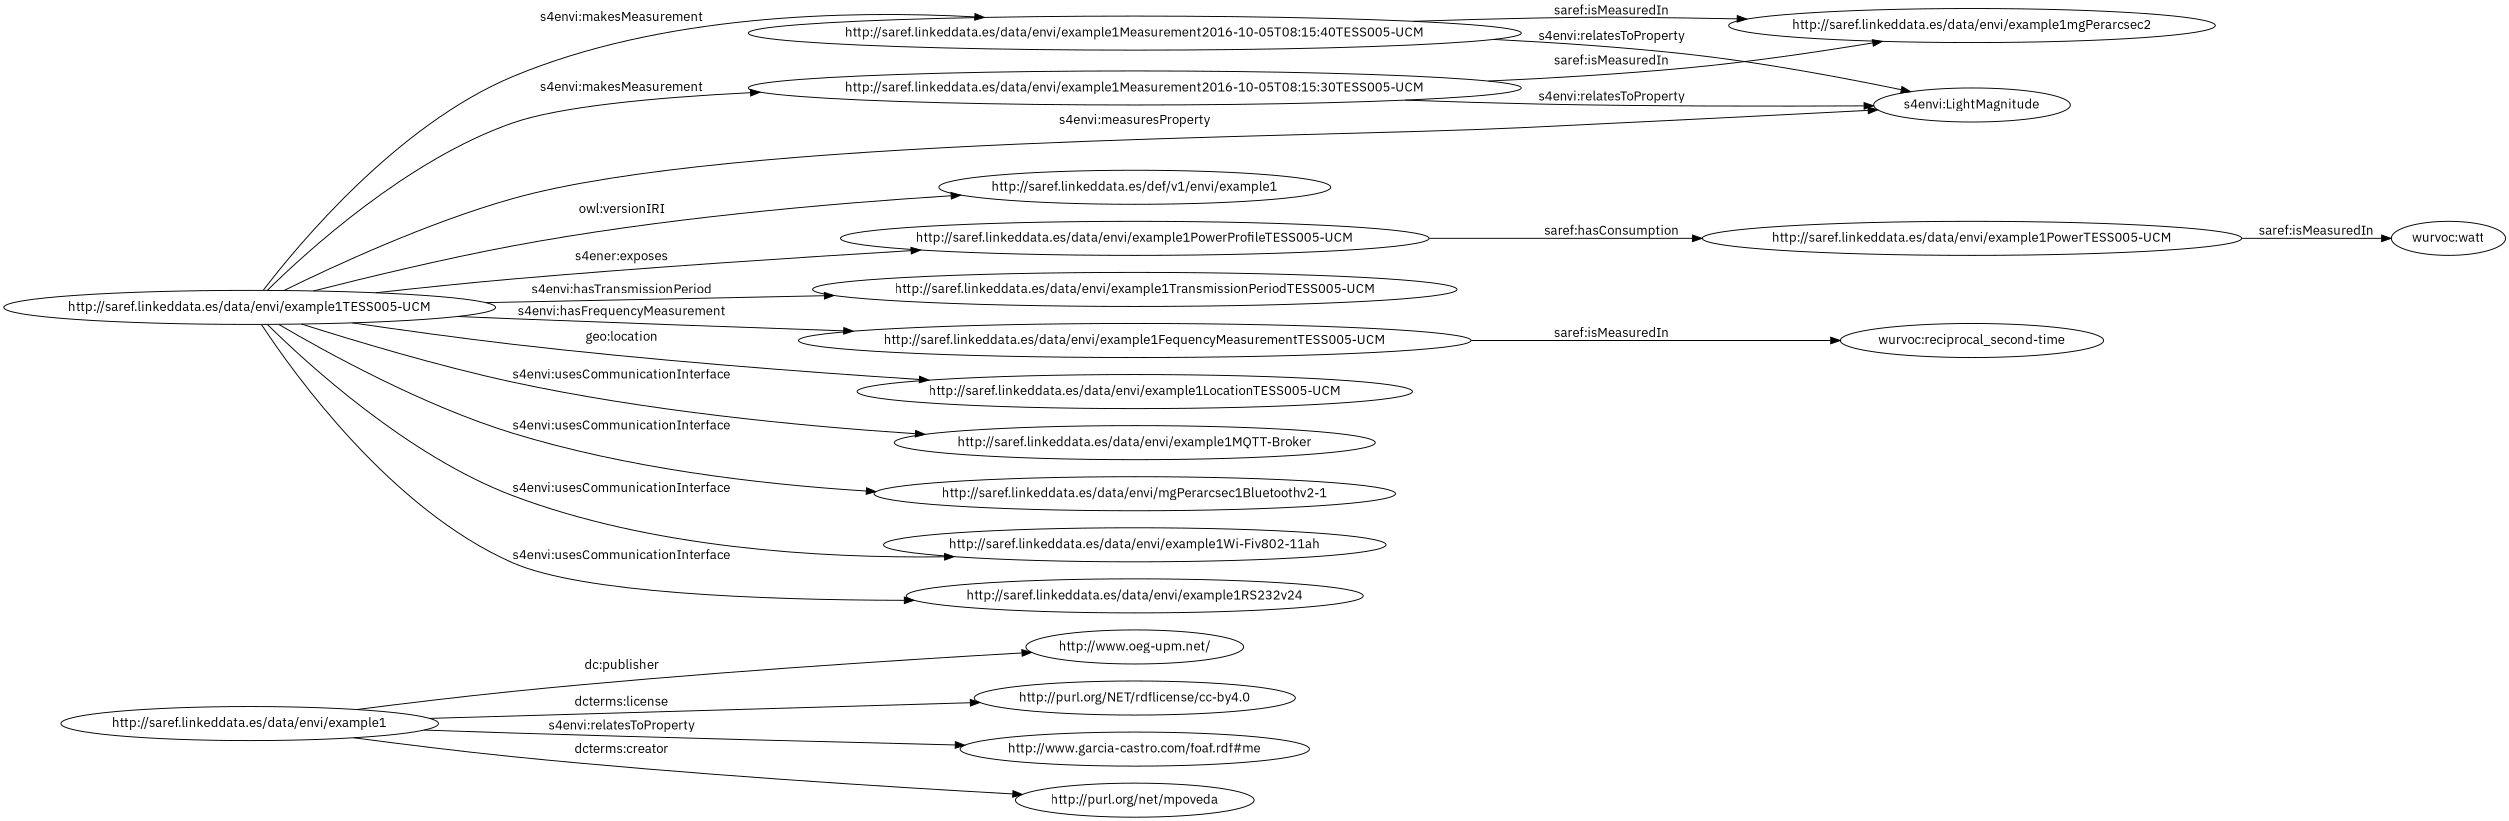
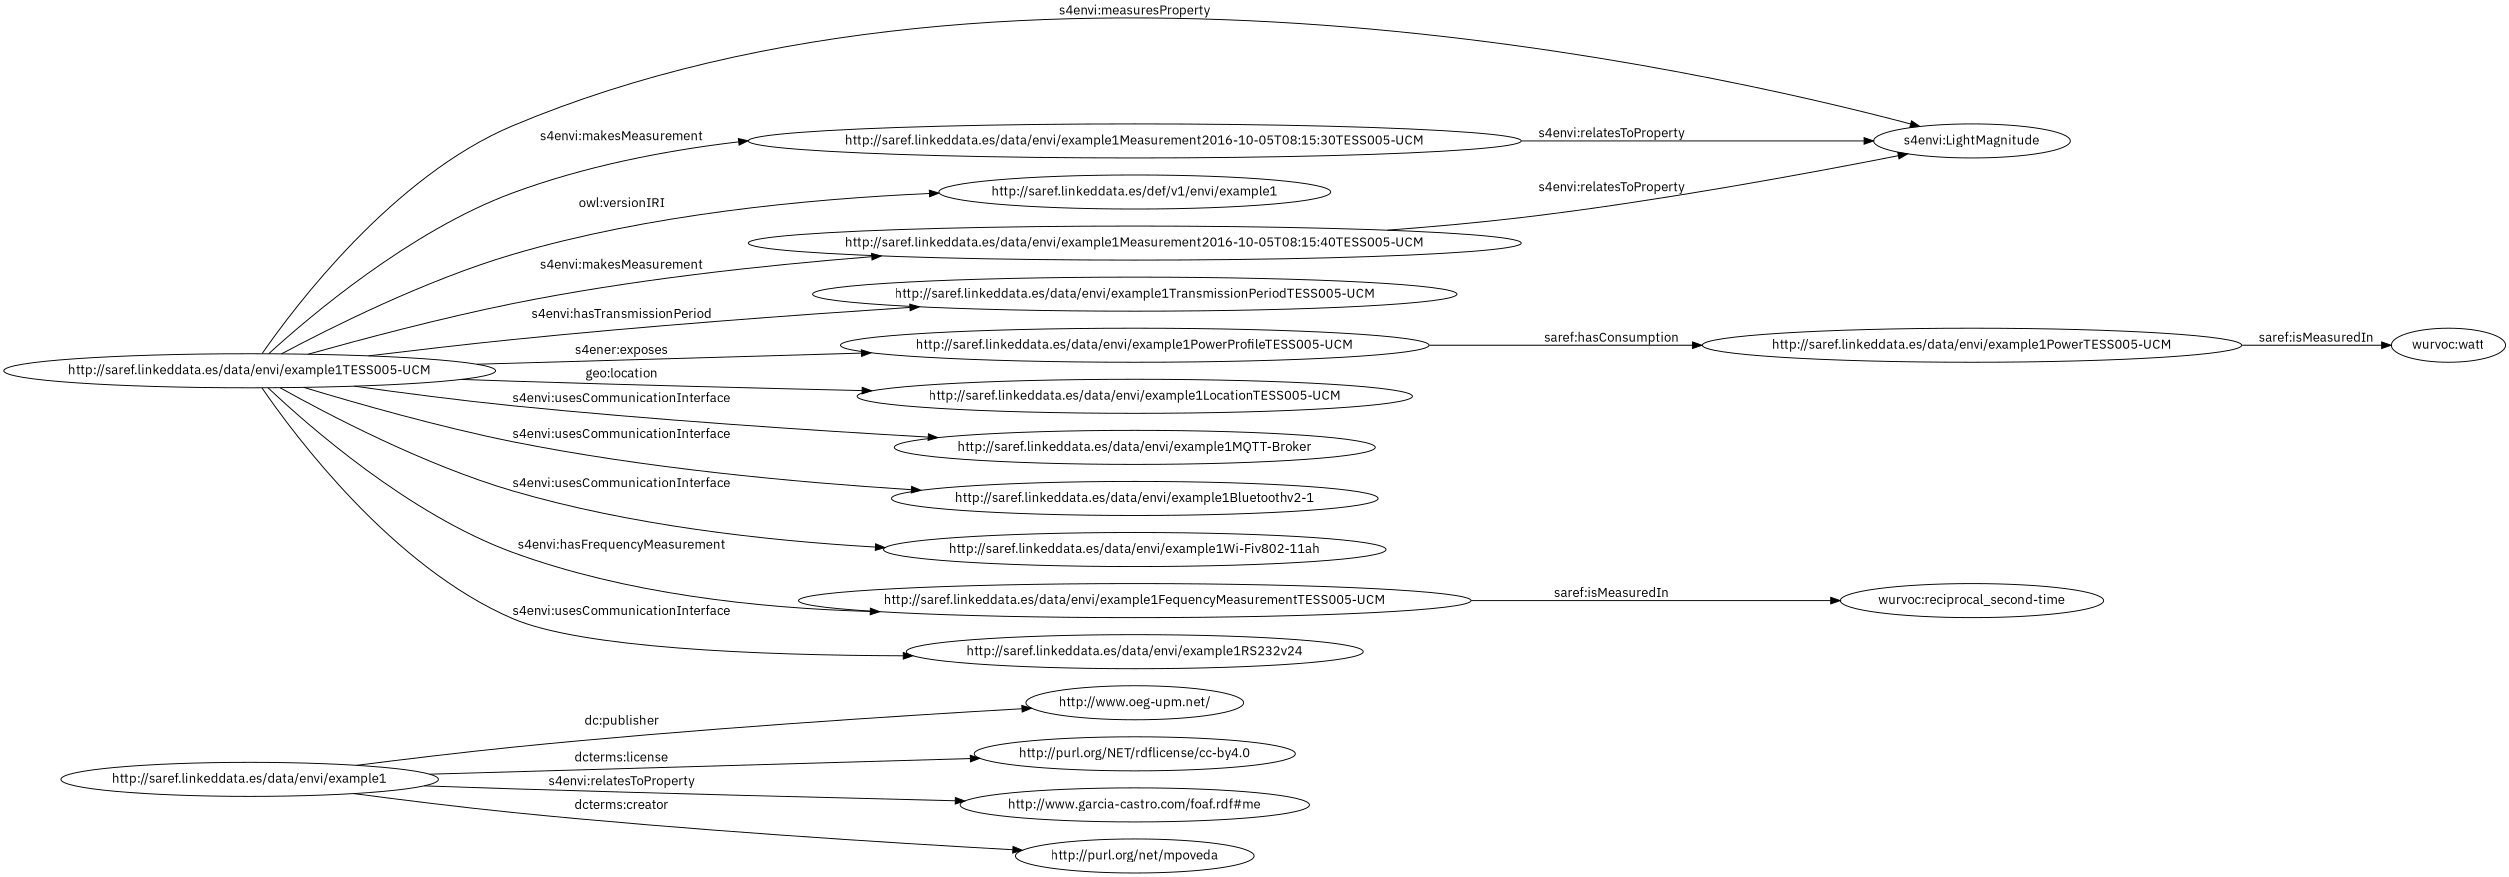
node "http://saref.linkeddata.es/data/envi/example1mgPerarcsec2": removed
node "http://saref.linkeddata.es/data/envi/mgPerarcsec1Bluetoothv2-1": label "http://saref.linkeddata.es/data/envi/mgPerarcsec1Bluetoothv2-1" -> "http://saref.linkeddata.es/data/envi/example1Bluetoothv2-1"
